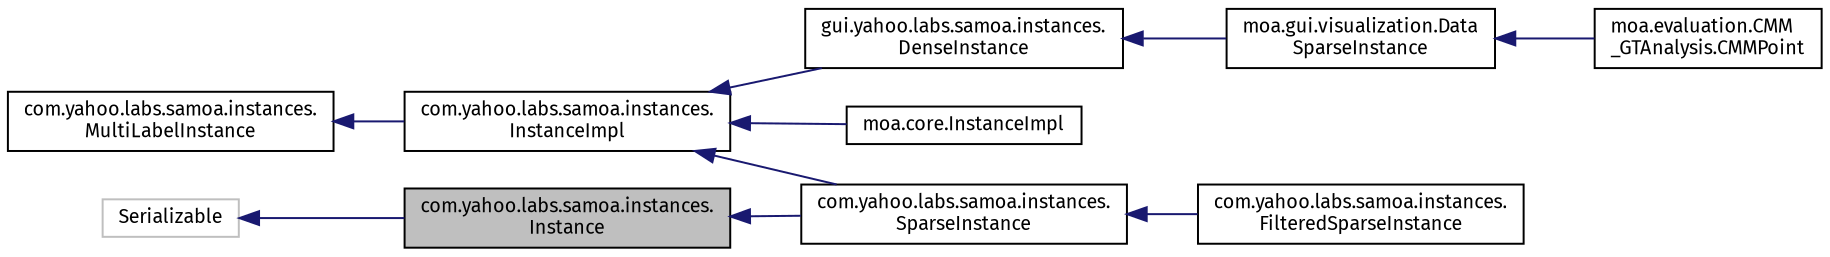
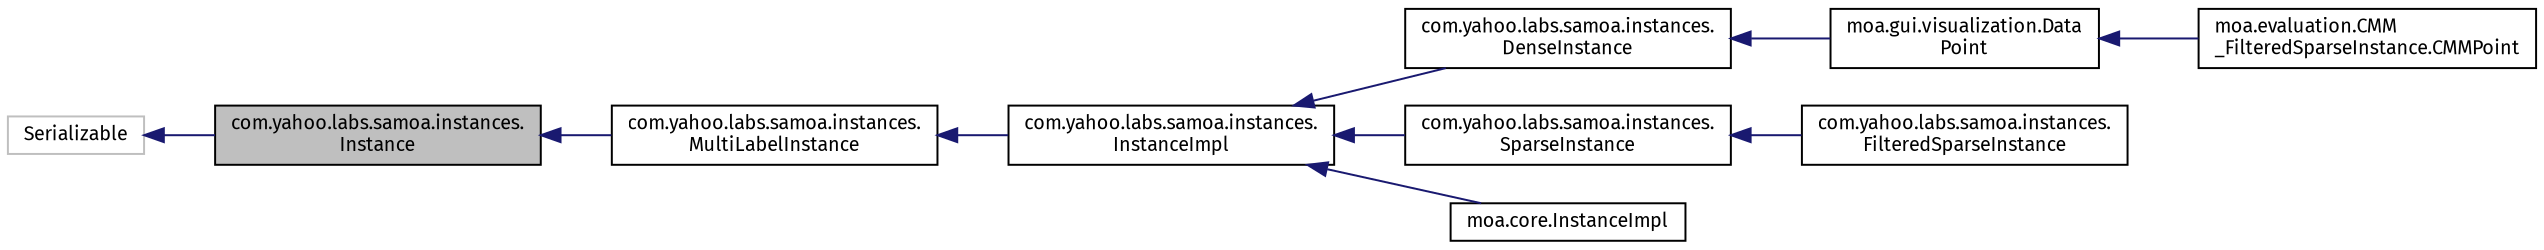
node "gui.yahoo.labs.samoa.instances. DenseInstance": label "gui.yahoo.labs.samoa.instances. DenseInstance" -> "com.yahoo.labs.samoa.instances. DenseInstance"
node "moa.gui.visualization.Data SparseInstance": label "moa.gui.visualization.Data SparseInstance" -> "moa.gui.visualization.Data Point"
node "moa.evaluation.CMM _GTAnalysis.CMMPoint": label "moa.evaluation.CMM _GTAnalysis.CMMPoint" -> "moa.evaluation.CMM _FilteredSparseInstance.CMMPoint"
edge "com.yahoo.labs.samoa.instances. SparseInstance" -> "com.yahoo.labs.samoa.instances. Instance": now "com.yahoo.labs.samoa.instances. MultiLabelInstance" -> "com.yahoo.labs.samoa.instances. Instance"
